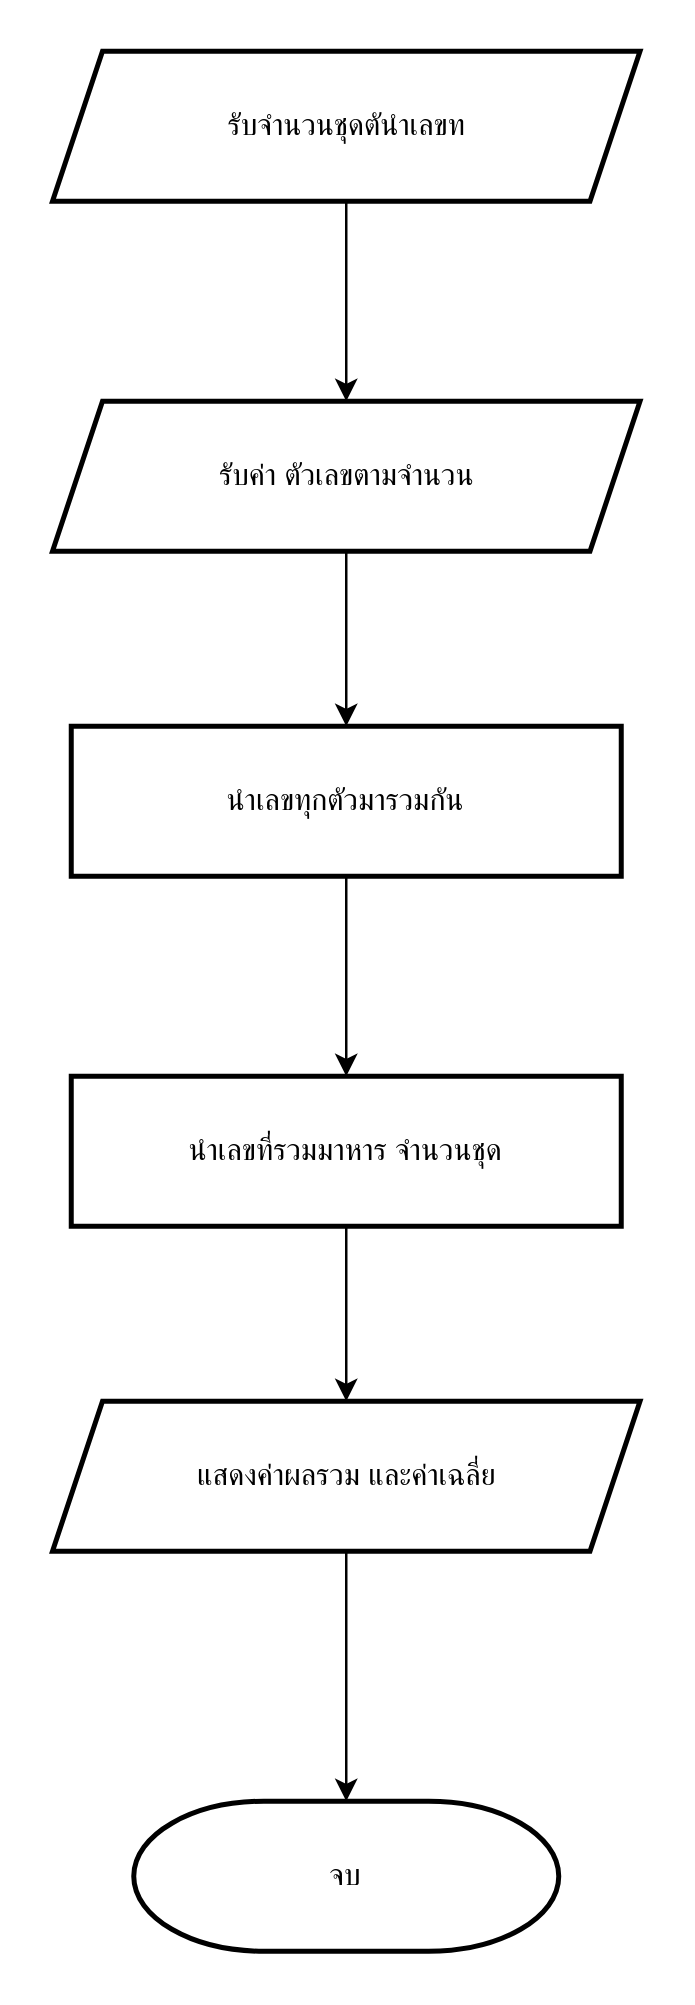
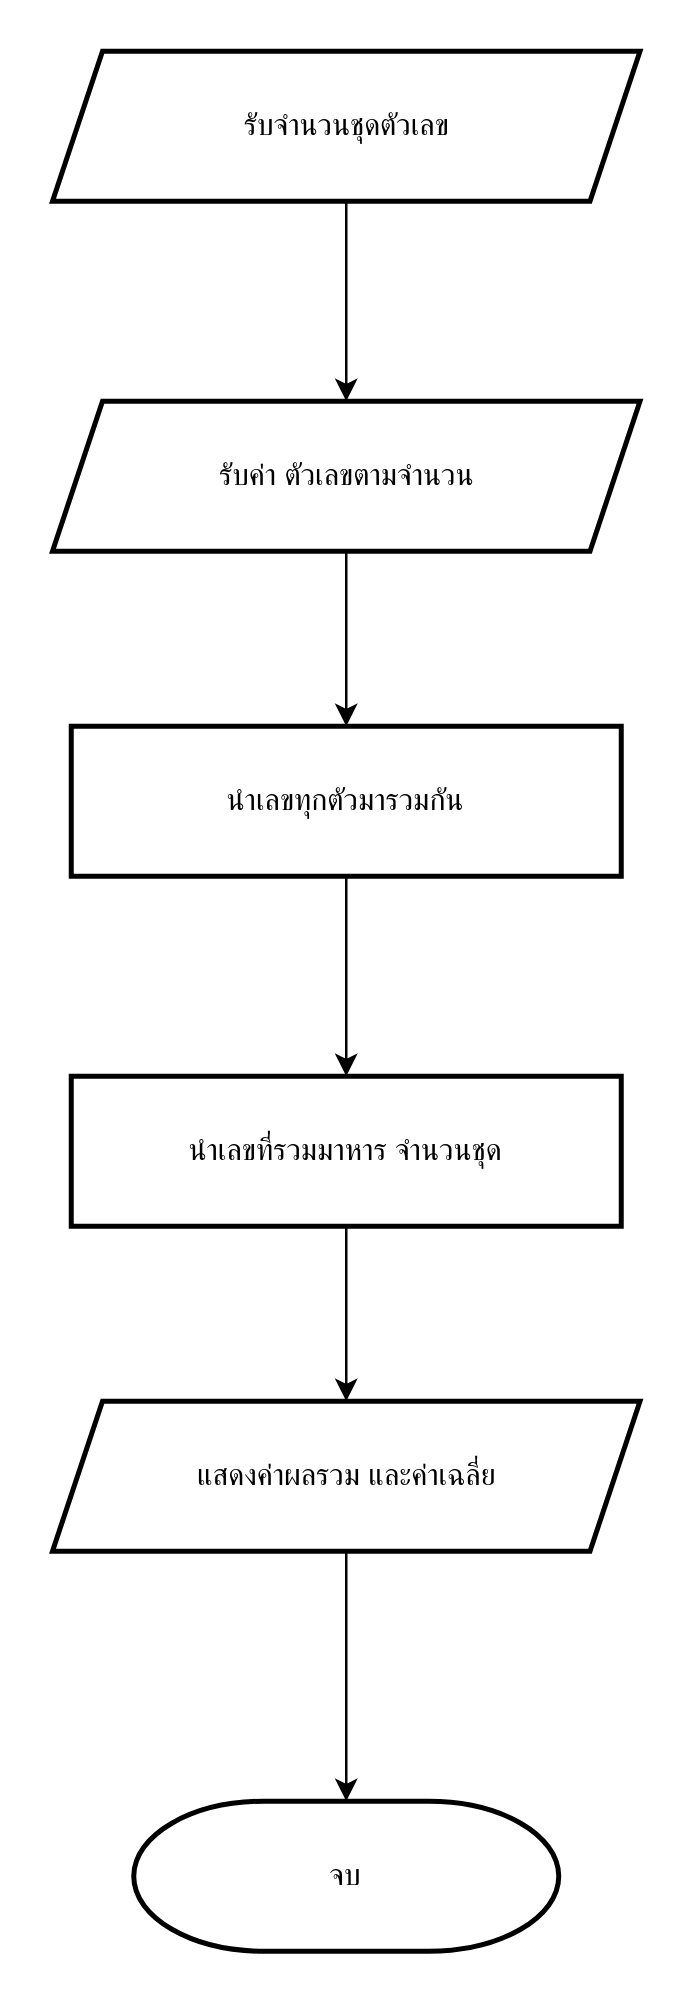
node "รับจำนวนชุดตันำเลขท": label "รับจำนวนชุดตันำเลขท" -> "รับจำนวนชุดตัวเลข"
